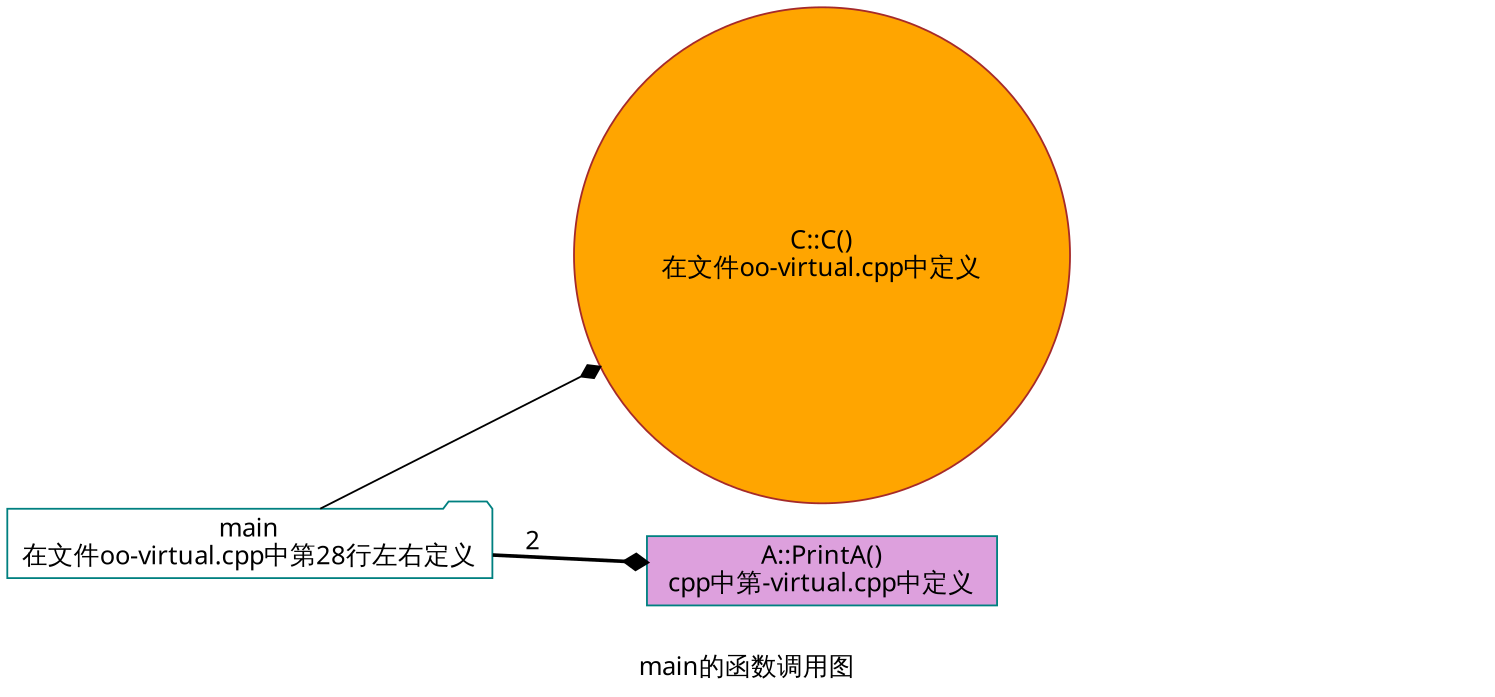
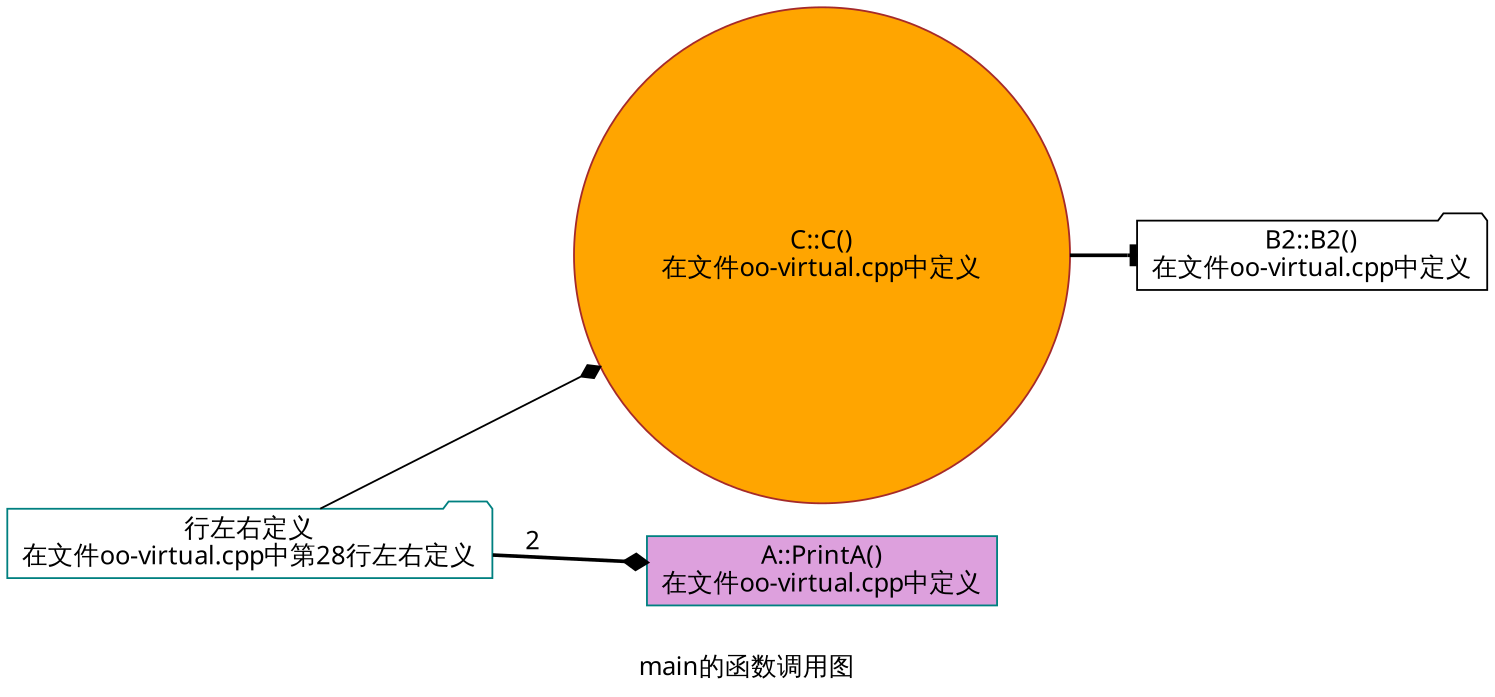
node "B2::B2() 在文件oo-virtual.cpp中定义": added
node "main 在文件oo-virtual.cpp中第28行左右定义": label "main 在文件oo-virtual.cpp中第28行左右定义" -> "行左右定义 在文件oo-virtual.cpp中第28行左右定义"
node "A::PrintA() cpp中第-virtual.cpp中定义": label "A::PrintA() cpp中第-virtual.cpp中定义" -> "A::PrintA() 在文件oo-virtual.cpp中定义"
